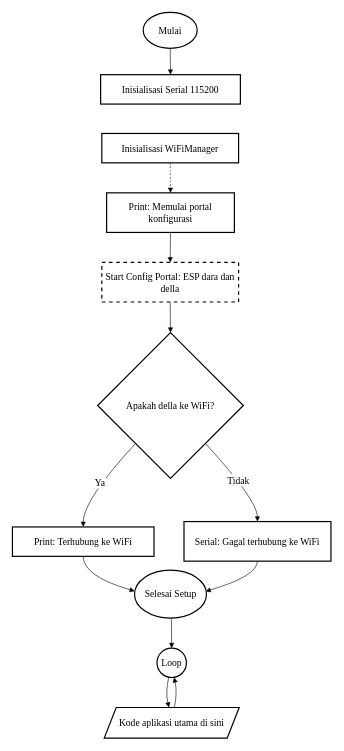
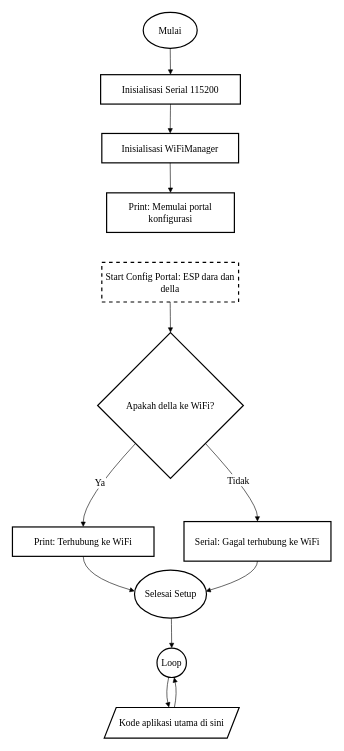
edge "Inisialisasi Serial 115200" -> "Inisialisasi WiFiManager": added
edge "Inisialisasi WiFiManager" -> "Print: Memulai portal konfigurasi": style dashed -> solid
edge "Print: Memulai portal konfigurasi" -> "Start Config Portal: ESP dara dan della": removed
